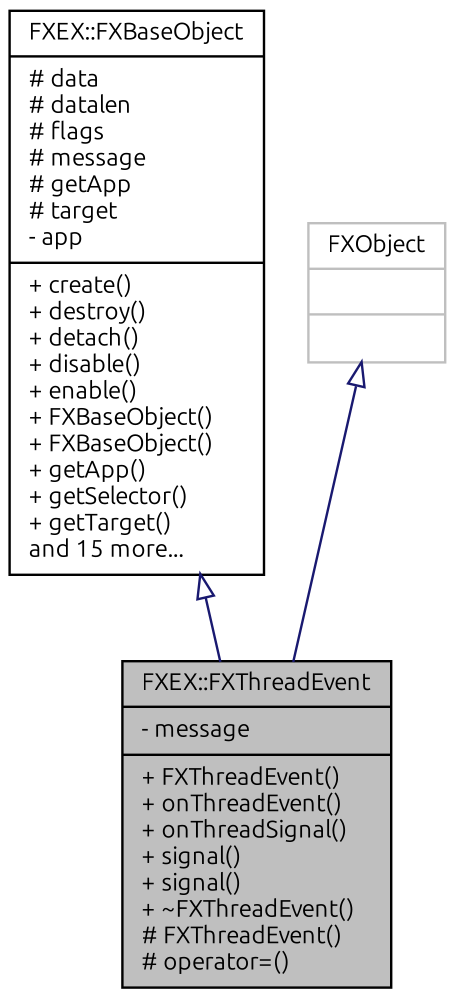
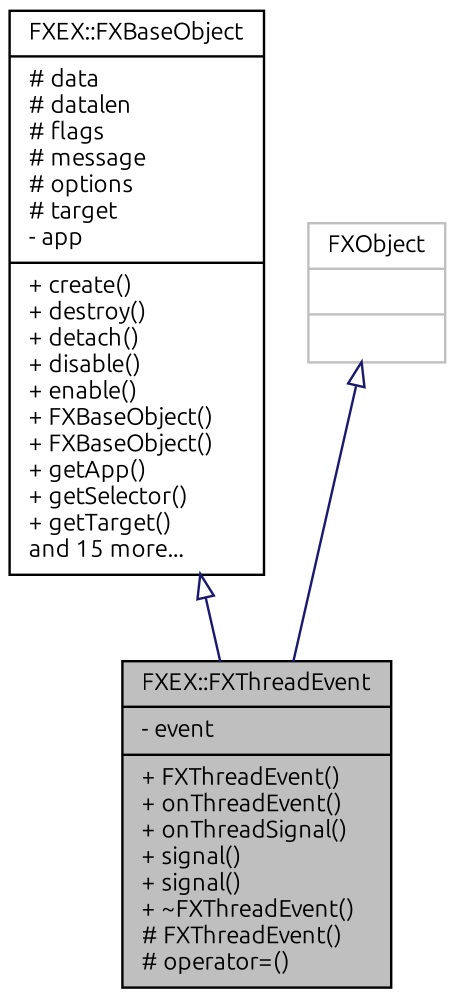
node "FXEX::FXBaseObject": text "# getApp" -> "# options"
node "FXEX::FXThreadEvent": text "- message" -> "- event"
